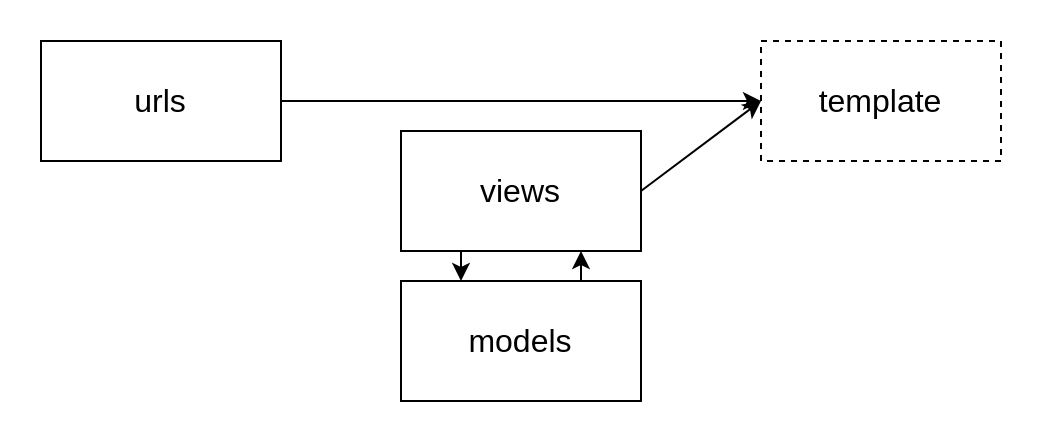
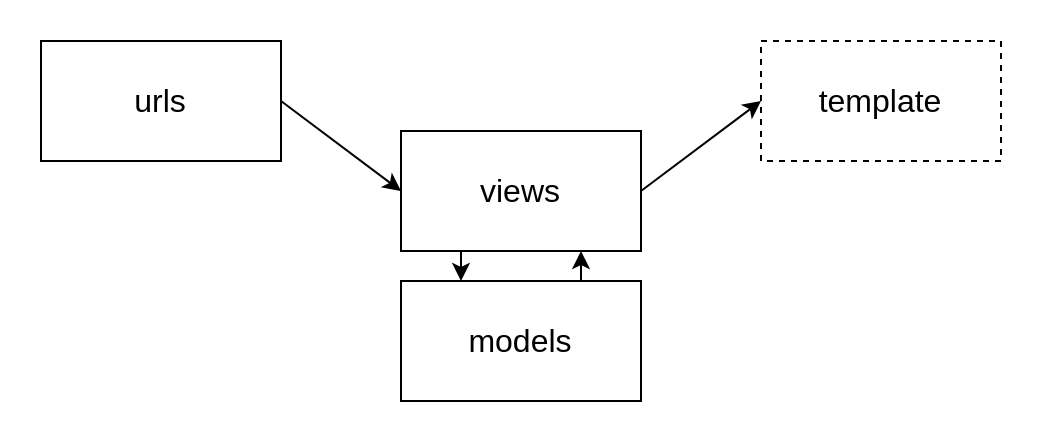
edge "urls" -> "template": now "urls" -> "views"
